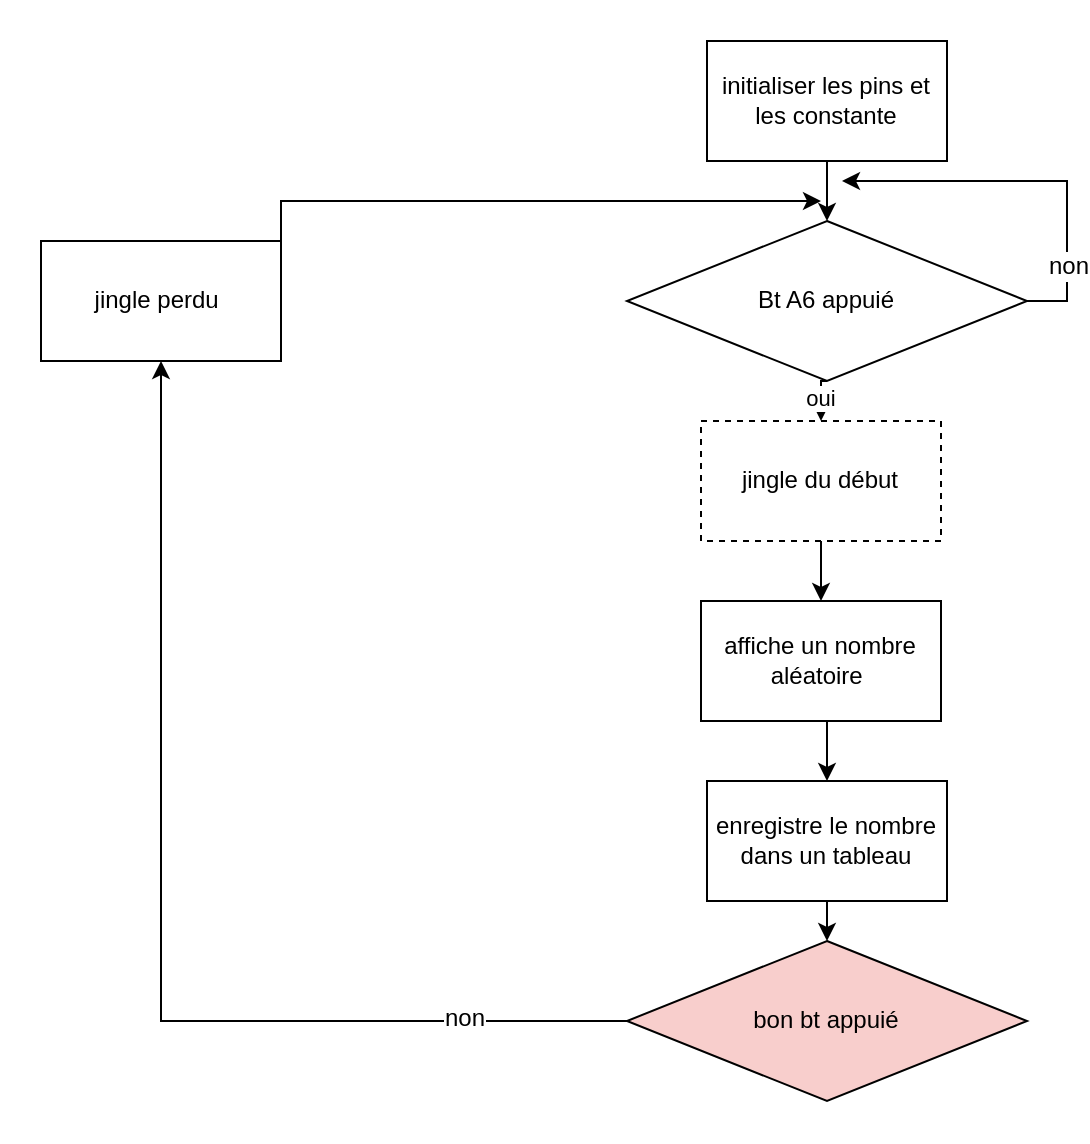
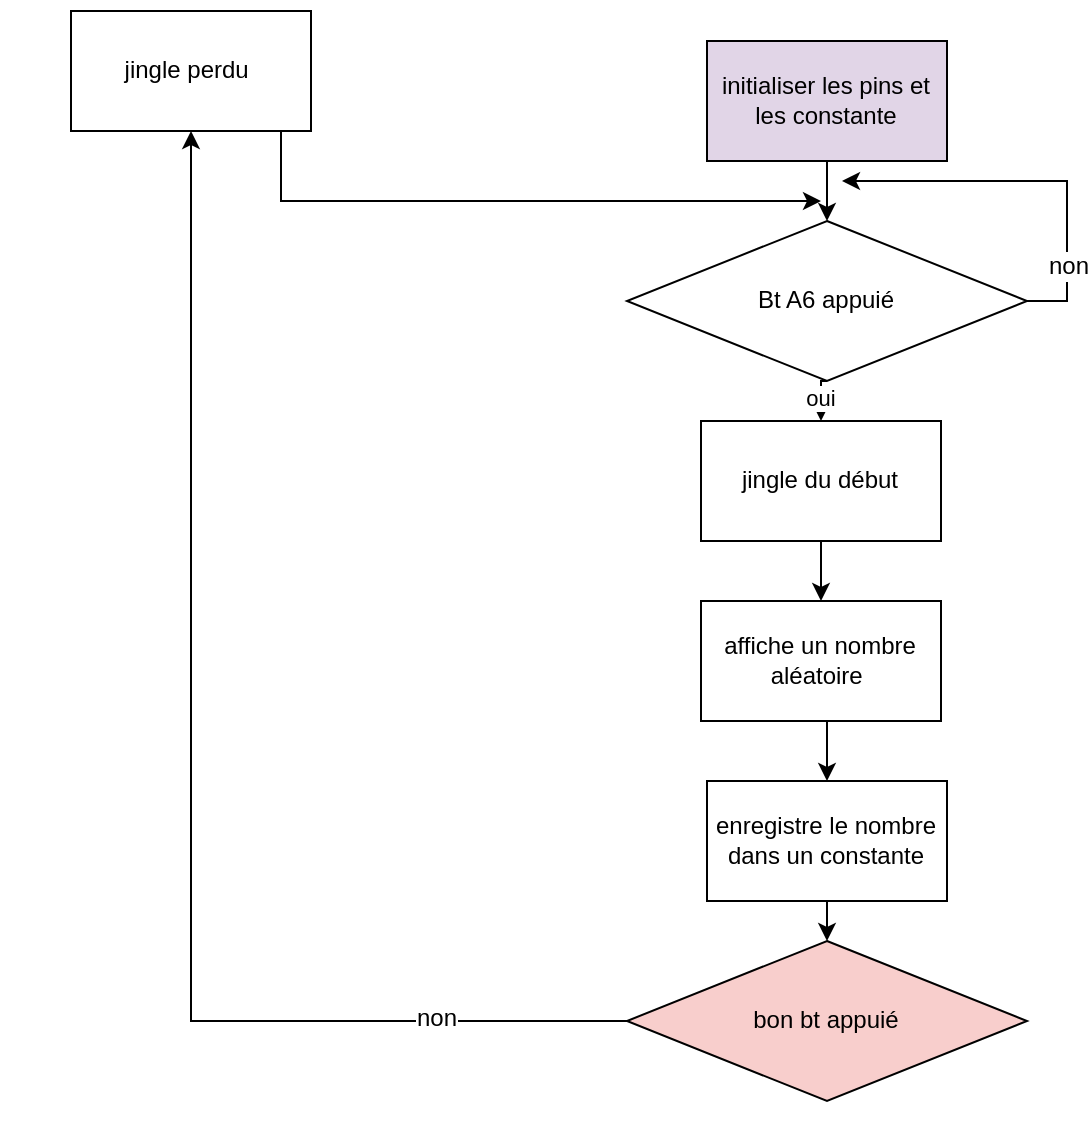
node "initialiser les pins et les constante": fillcolor #ffffff -> #e1d5e7
node "jingle perdu": moved (161, 301) -> (191, 71)
node "jingle du début": style dashed -> solid
node "enregistre le nombre dans un tableau": label "enregistre le nombre dans un tableau" -> "enregistre le nombre dans un constante"
